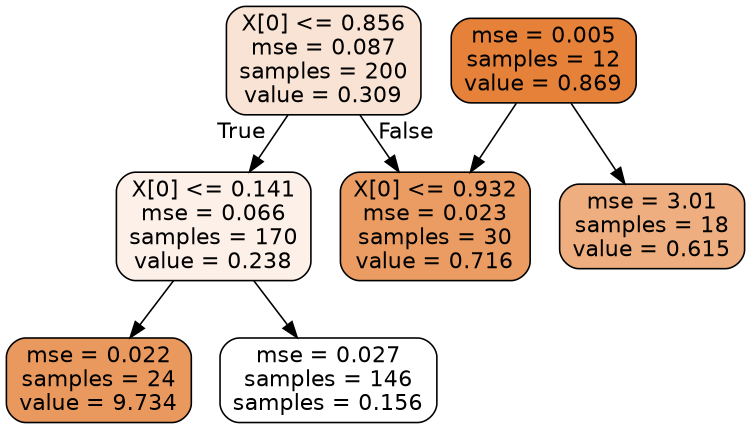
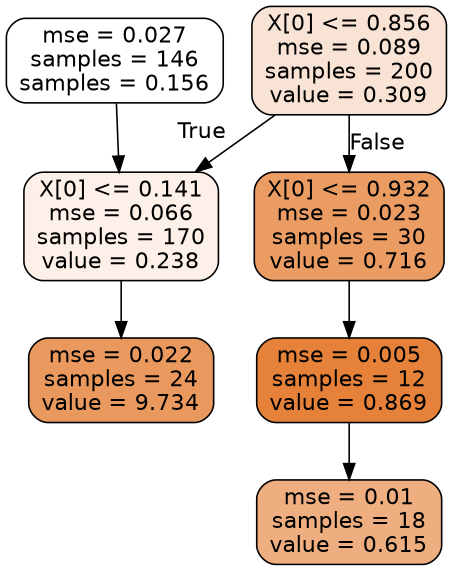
node "X[0] <= 0.856 mse = 0.087 samples = 200 value = 0.309": label "X[0] <= 0.856 mse = 0.087 samples = 200 value = 0.309" -> "X[0] <= 0.856 mse = 0.089 samples = 200 value = 0.309"
edge "mse = 0.005 samples = 12 value = 0.869" -> "X[0] <= 0.932 mse = 0.023 samples = 30 value = 0.716": reversed
node "mse = 3.01 samples = 18 value = 0.615": label "mse = 3.01 samples = 18 value = 0.615" -> "mse = 0.01 samples = 18 value = 0.615"
edge "X[0] <= 0.141 mse = 0.066 samples = 170 value = 0.238" -> "mse = 0.027 samples = 146 samples = 0.156": reversed
